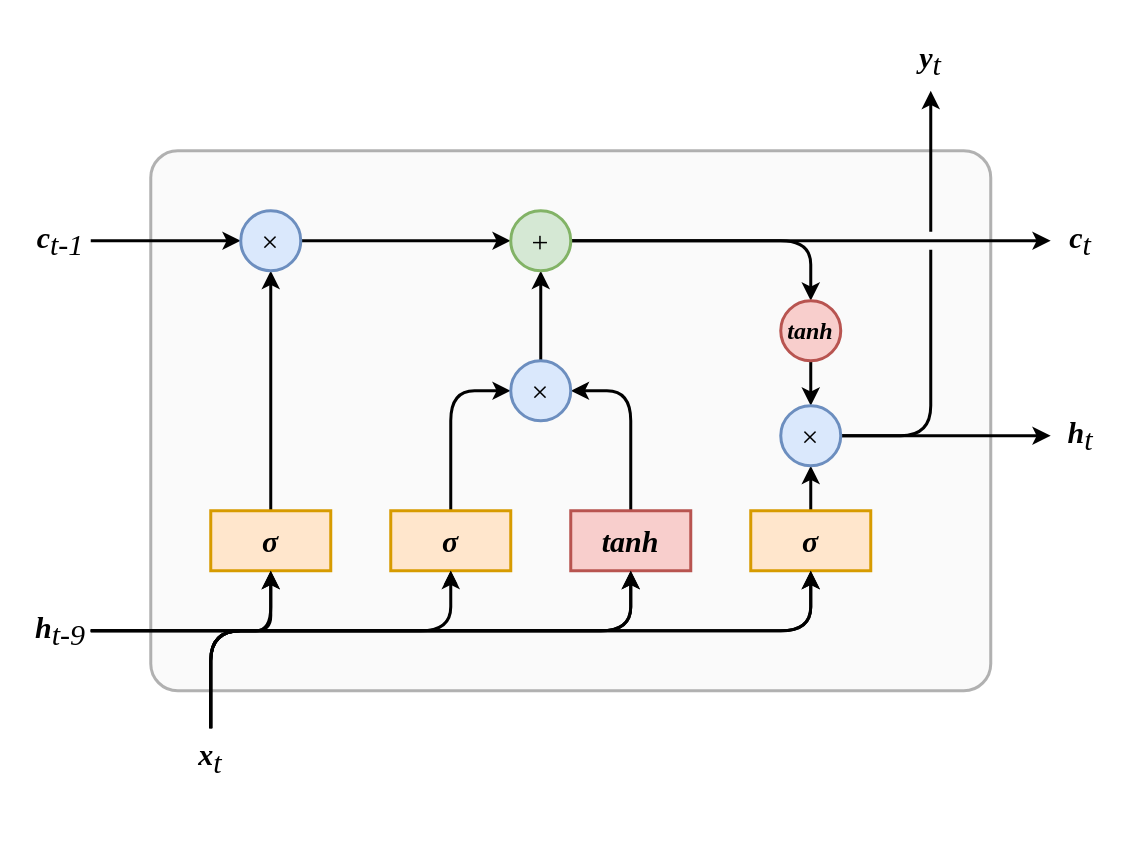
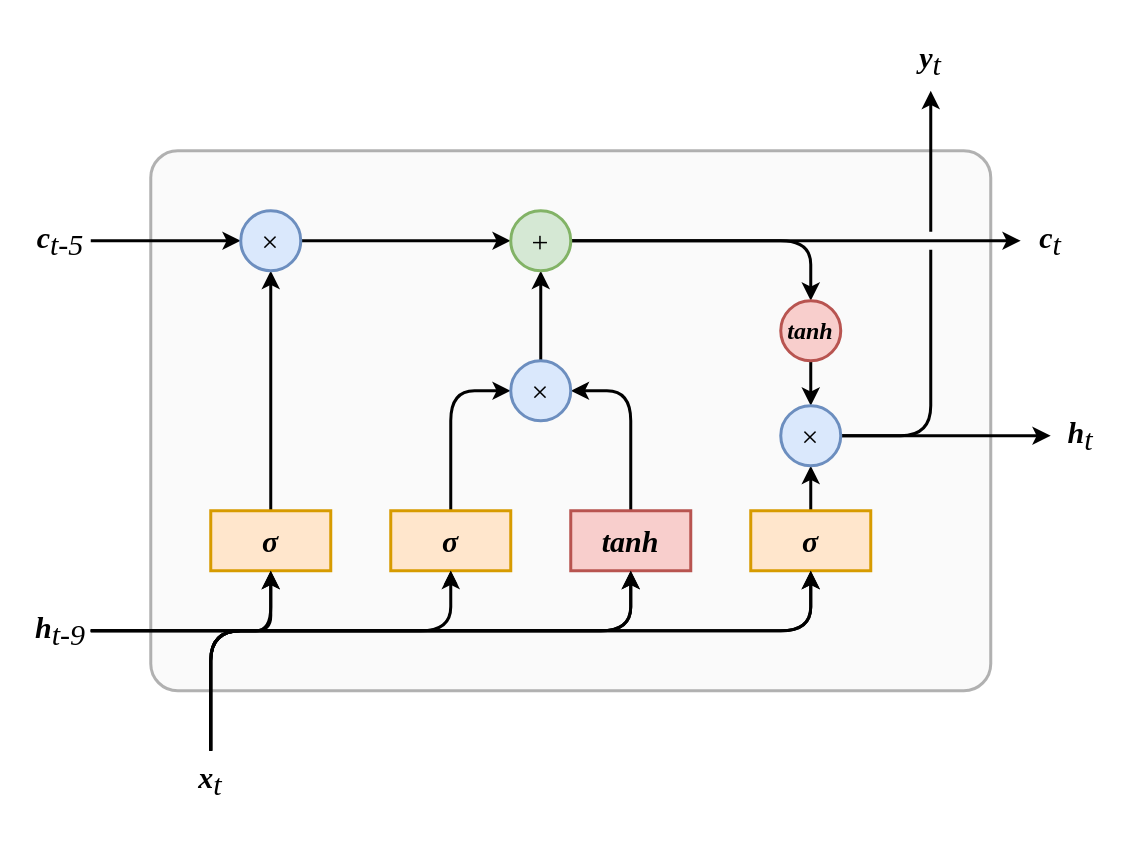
node "ct-1": label "ct-1" -> "ct-5"
node "ct": moved (1081, 241) -> (1051, 241)
node "xt": moved (211, 758) -> (211, 781)
